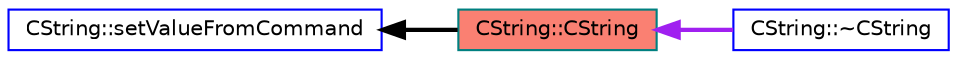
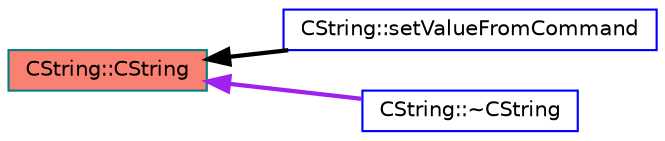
edge "CString::CString" -> "CString::setValueFromCommand": reversed
